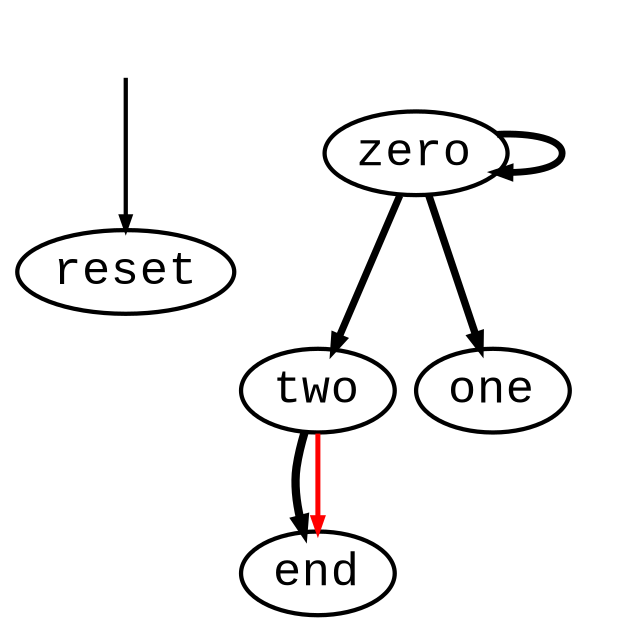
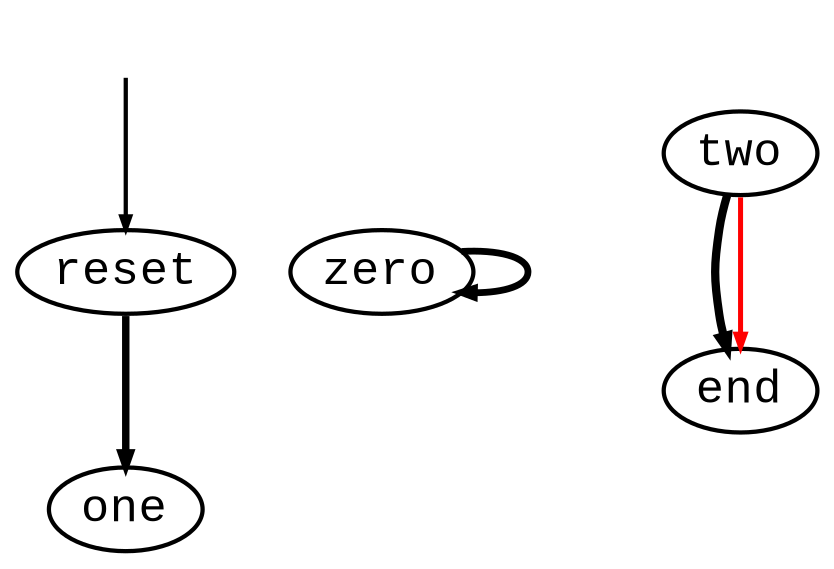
edge "zero" -> "one": now "reset" -> "one"
edge "zero" -> "two": removed
